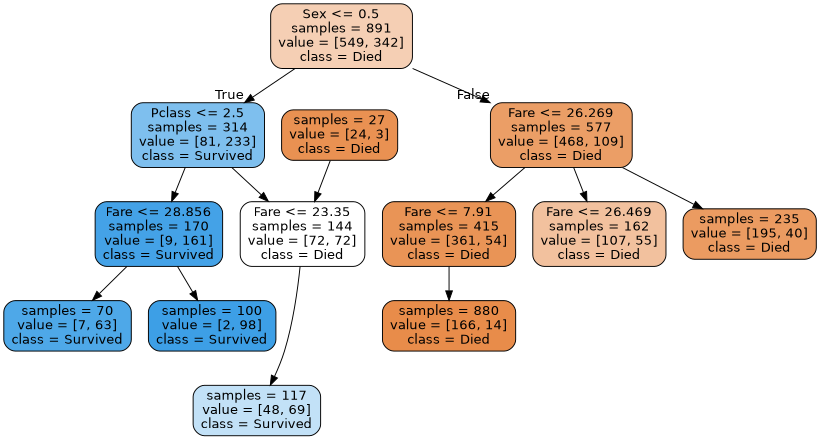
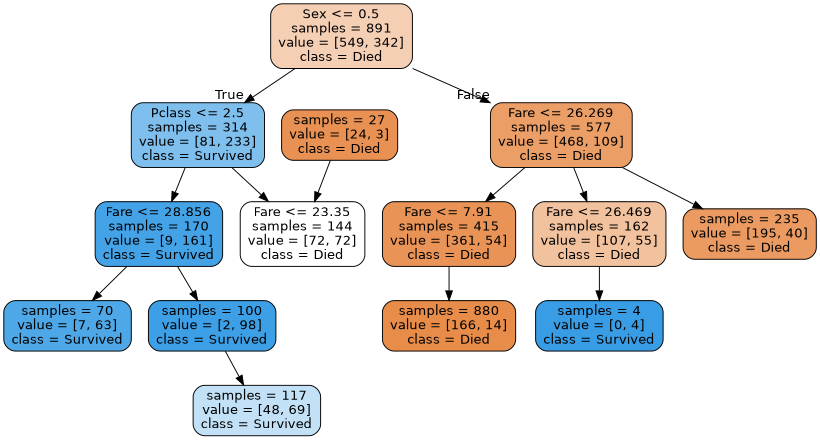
edge "Fare <= 23.35 samples = 144 value = [72, 72] class = Died" -> "samples = 117 value = [48, 69] class = Survived": now "samples = 100 value = [2, 98] class = Survived" -> "samples = 117 value = [48, 69] class = Survived"
node "samples = 4 value = [0, 4] class = Survived": added
